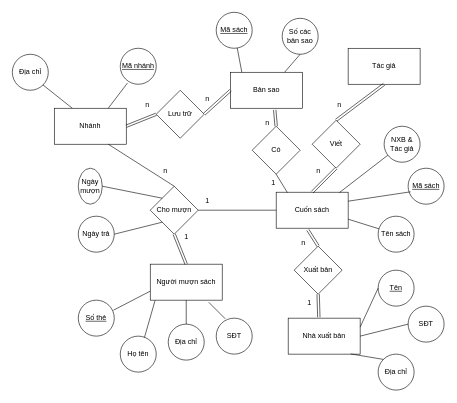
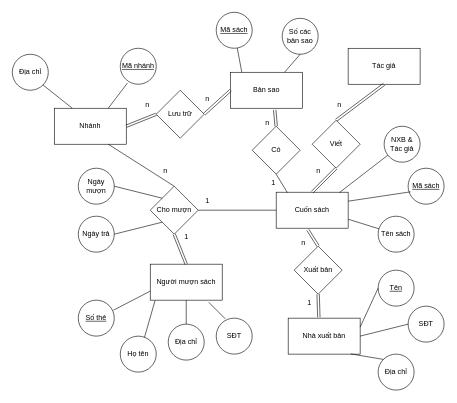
node "Ngày mượn": size 24x36 -> 36x36
